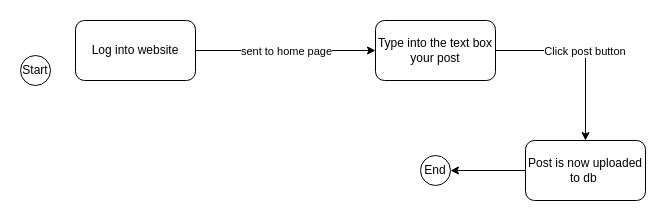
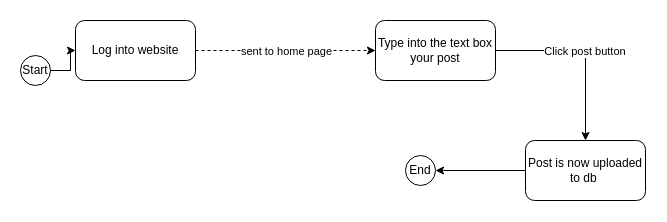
edge "Log into website" -> "Type into the text box your post": style solid -> dashed
edge "Start" -> "Log into website": added
node "End": moved (436, 171) -> (421, 171)
